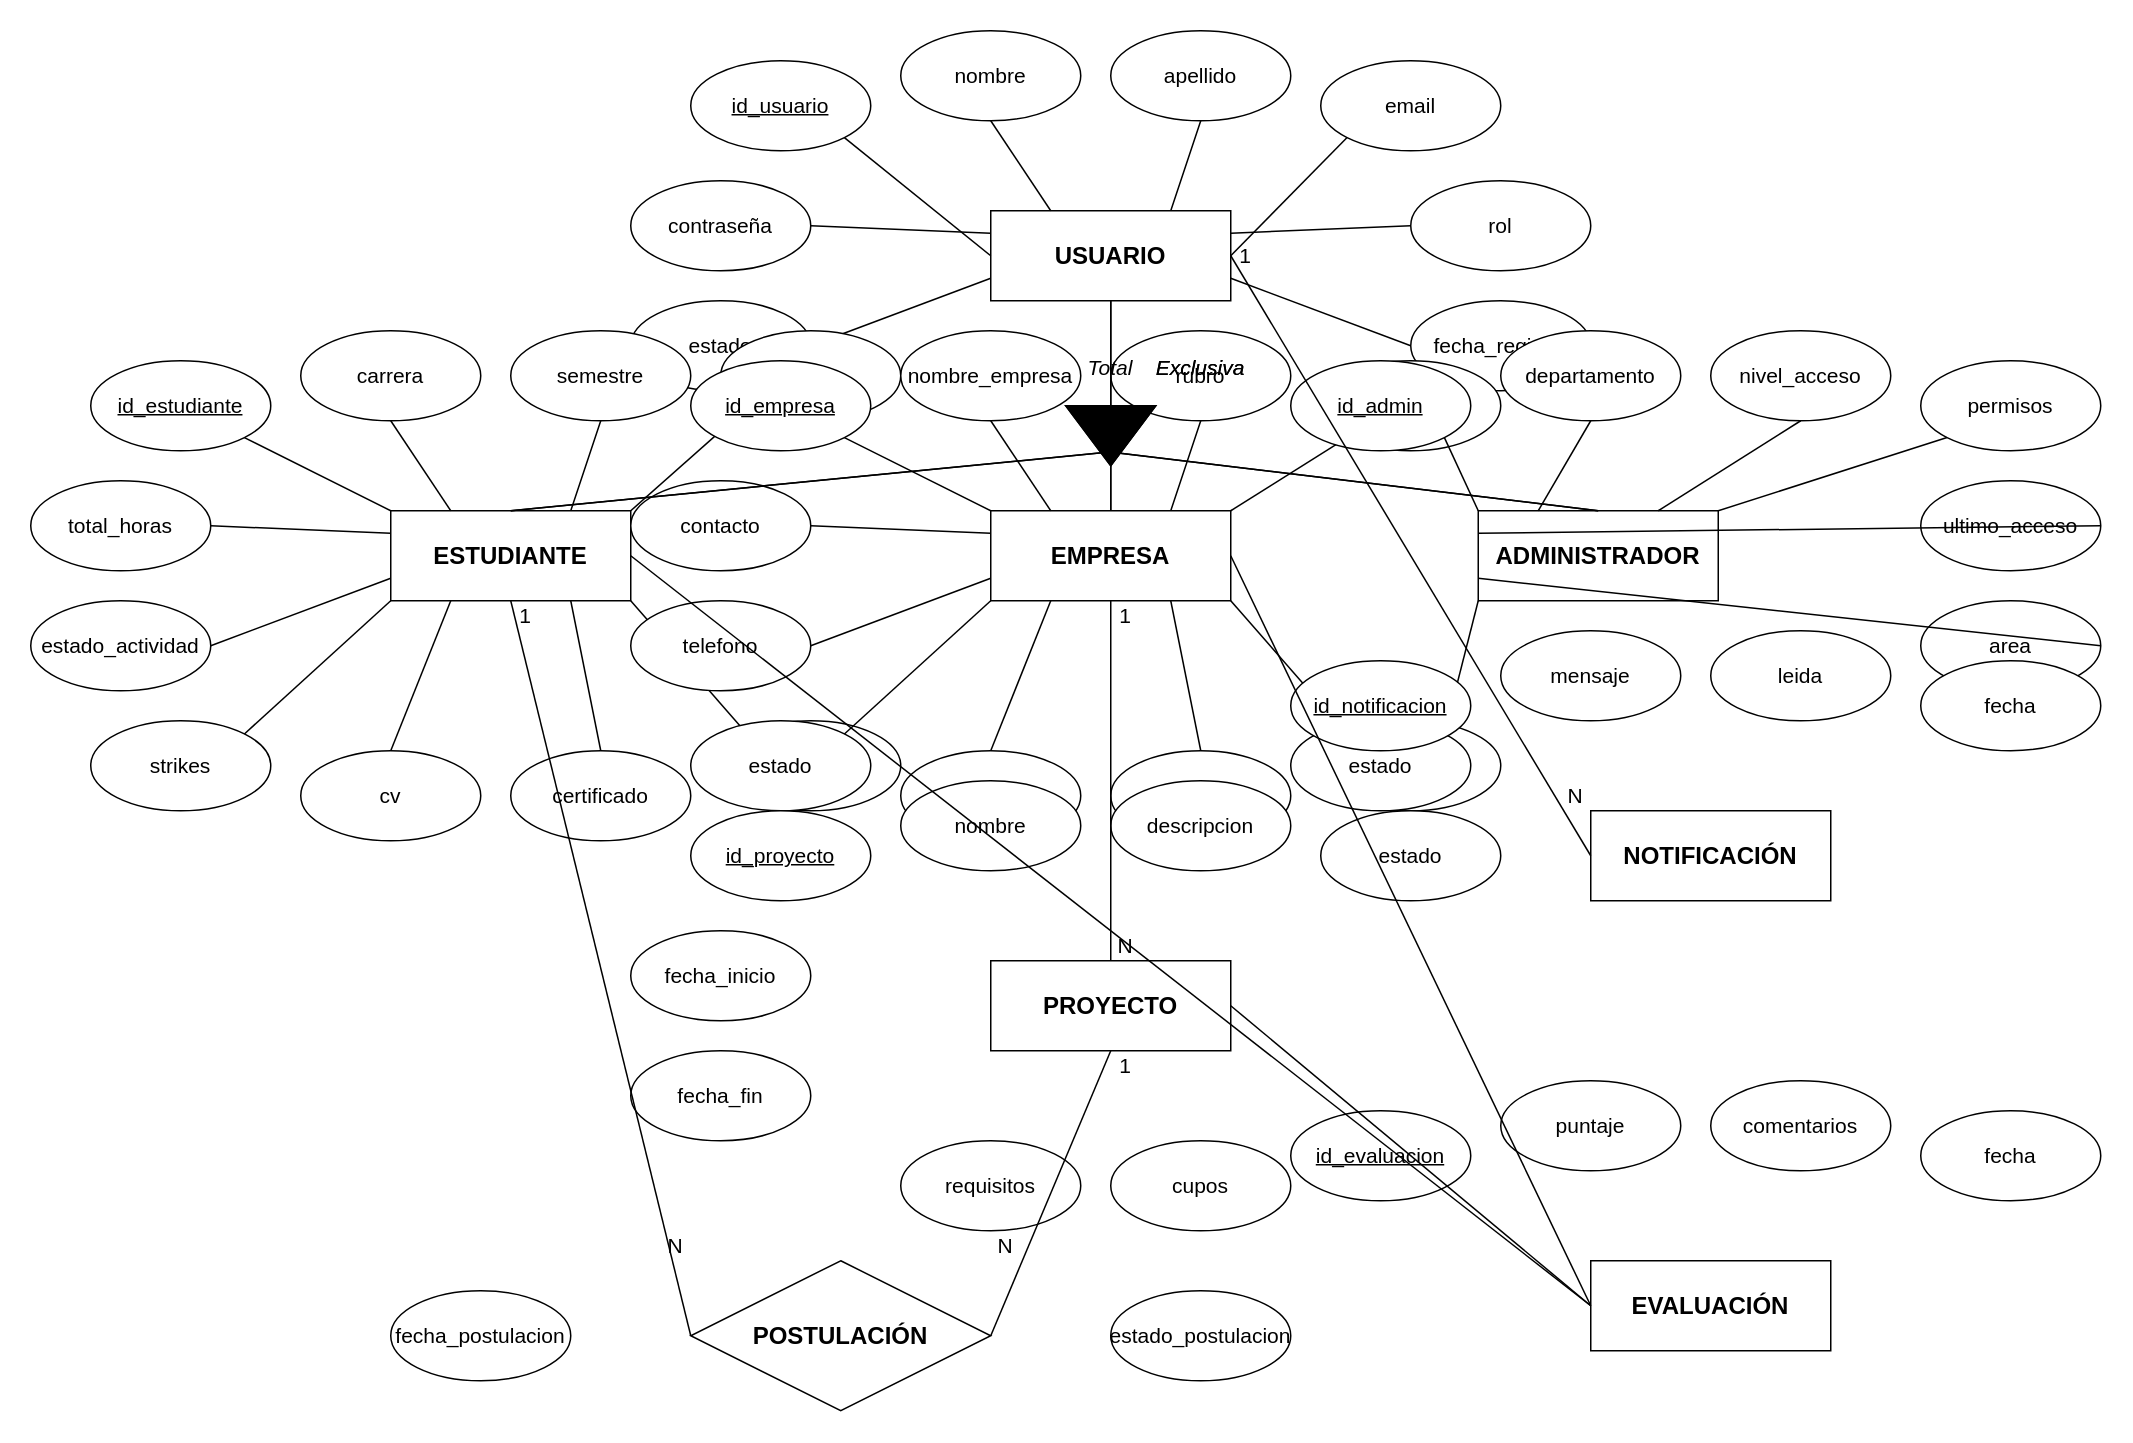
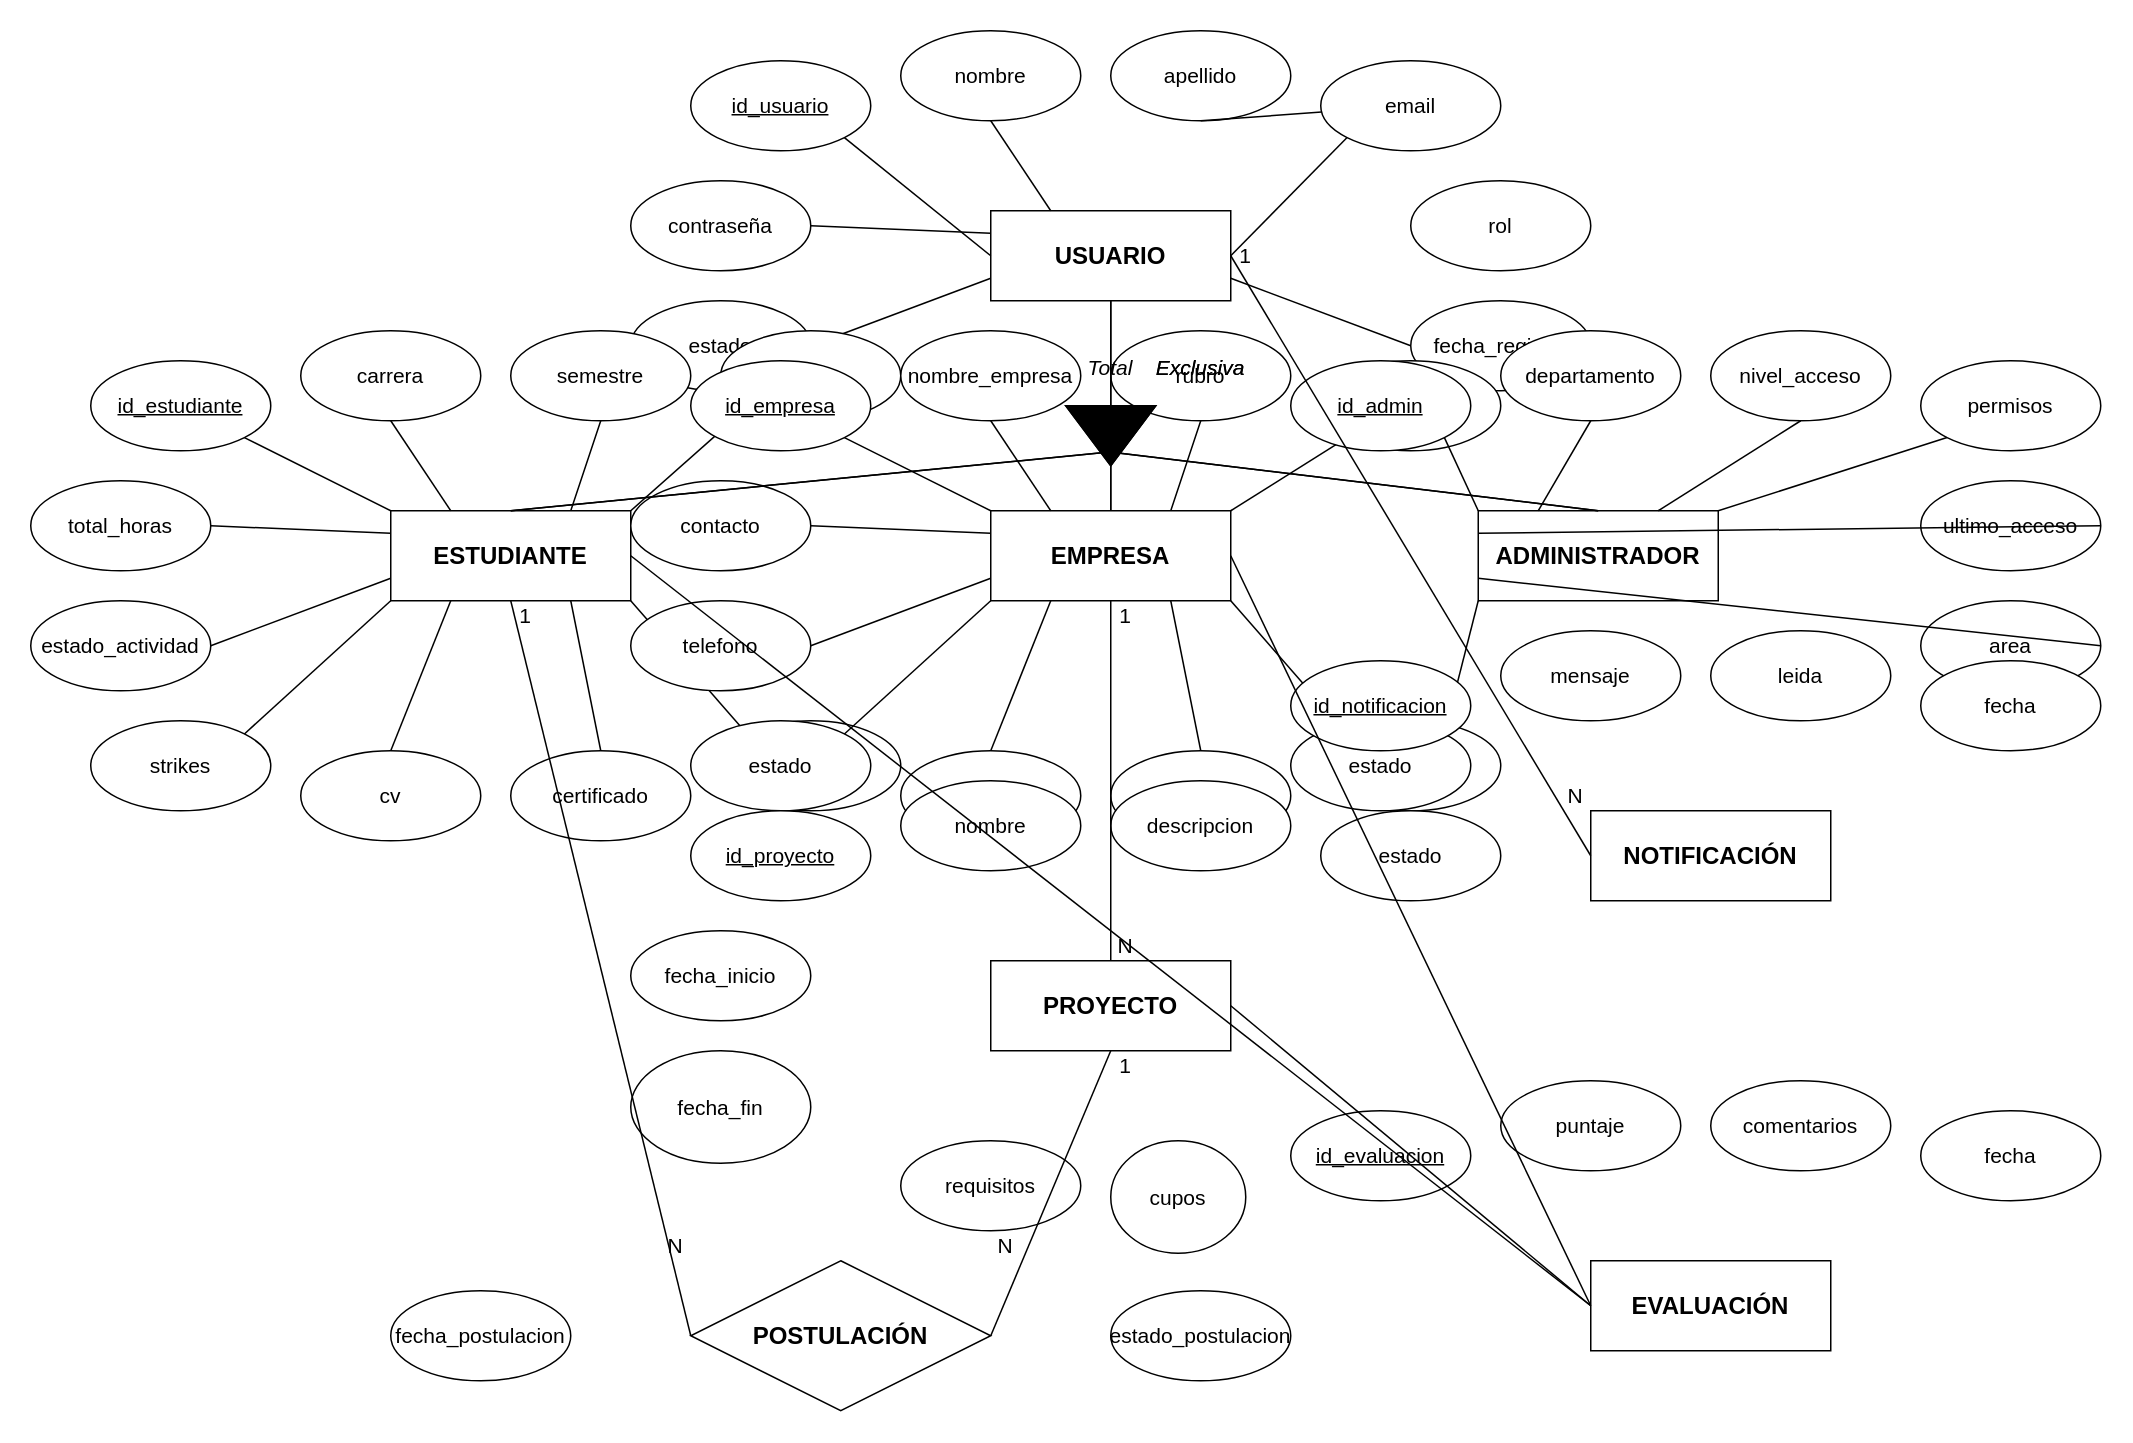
edge "apellido" -- "USUARIO": now "apellido" -- "email"
edge "rol" -- "USUARIO": removed
node "fecha_fin": size 180x90 -> 180x113
node "cupos": size 180x90 -> 135x113
